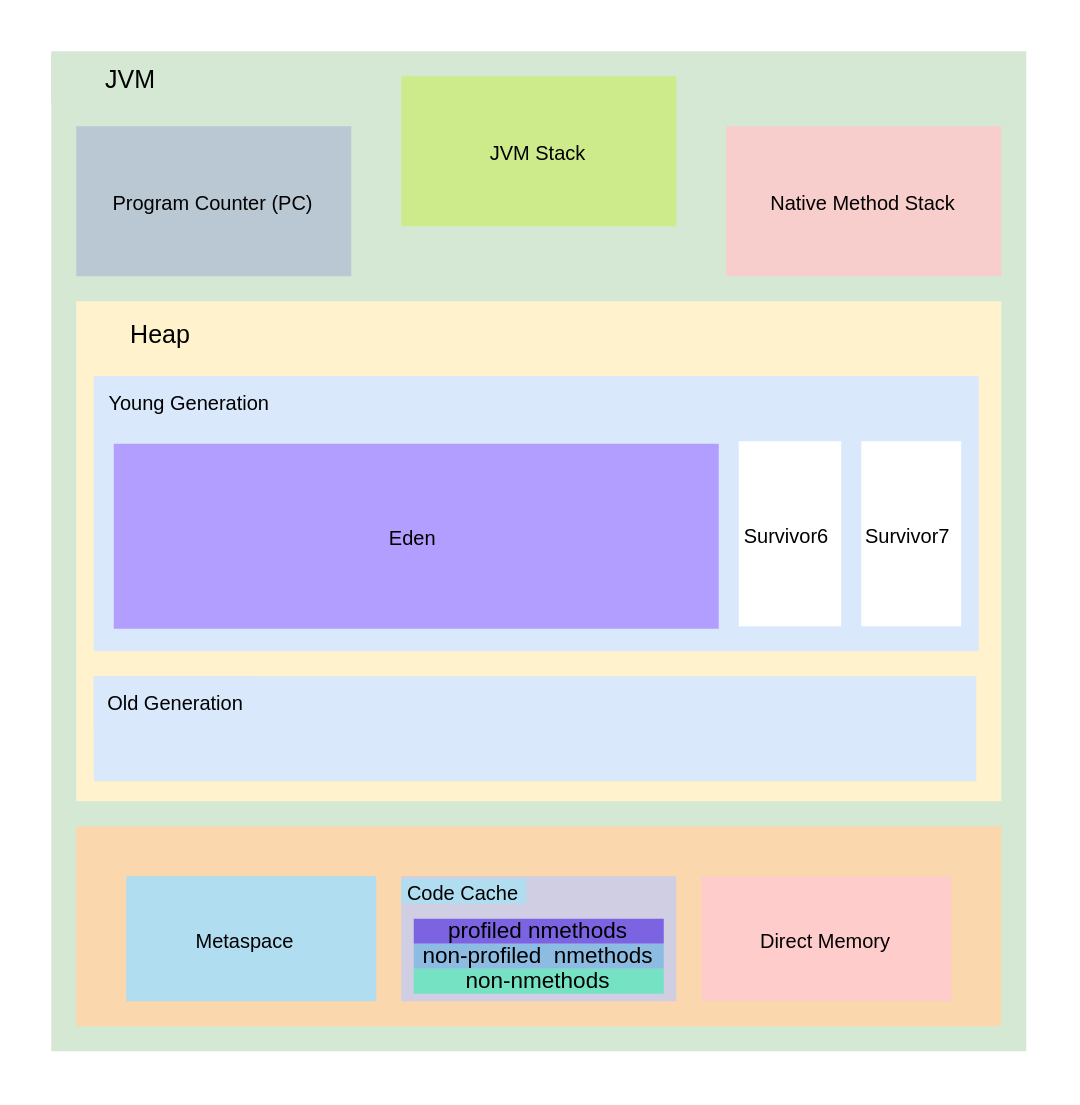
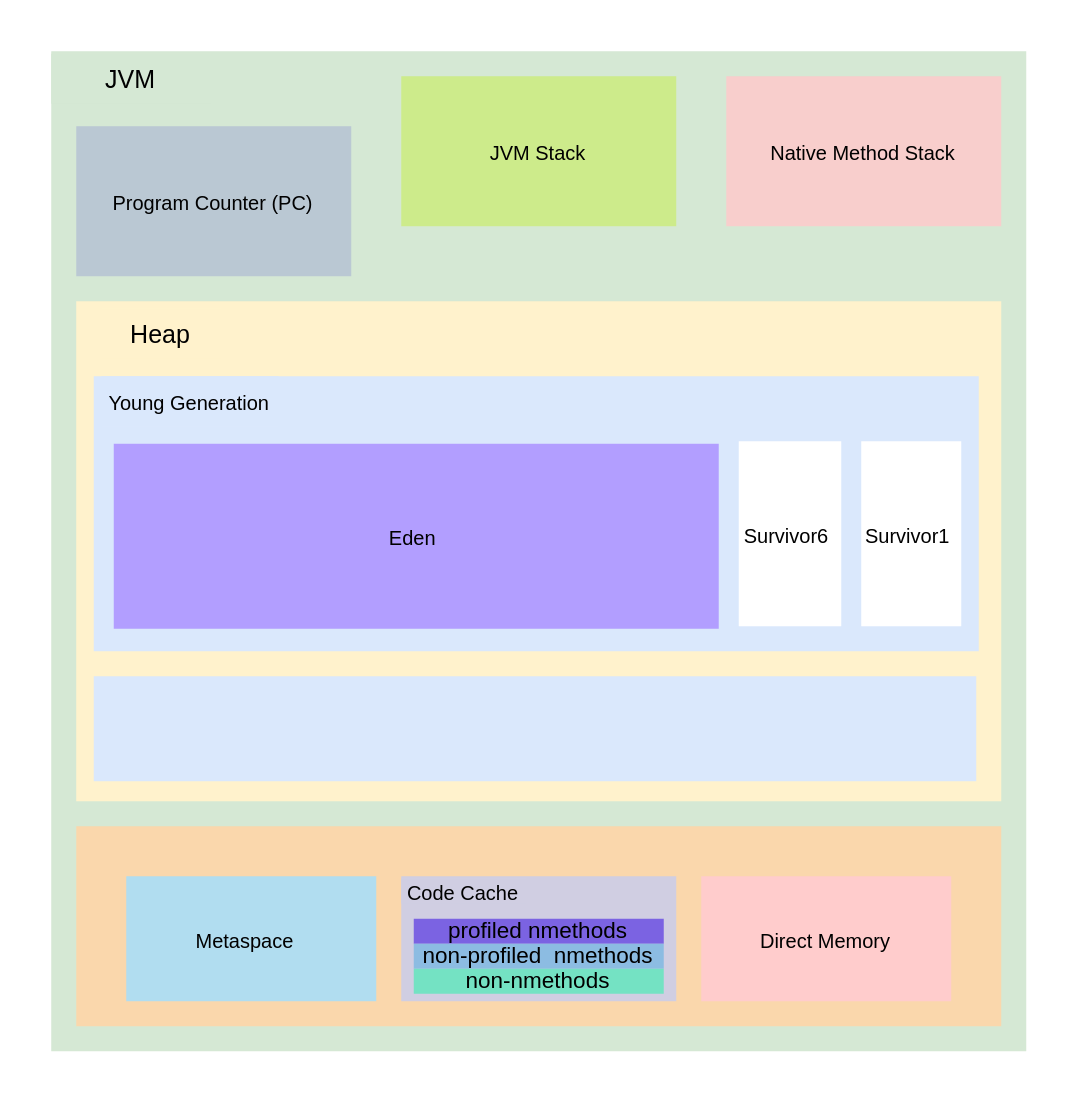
node "Native Method Stack": moved (864, 201) -> (864, 151)
node "Survivor7": label "Survivor7" -> "Survivor1"
node "Old Generation": removed
node "Code Cache": fillcolor #b1ddf0 -> #d0cee2
